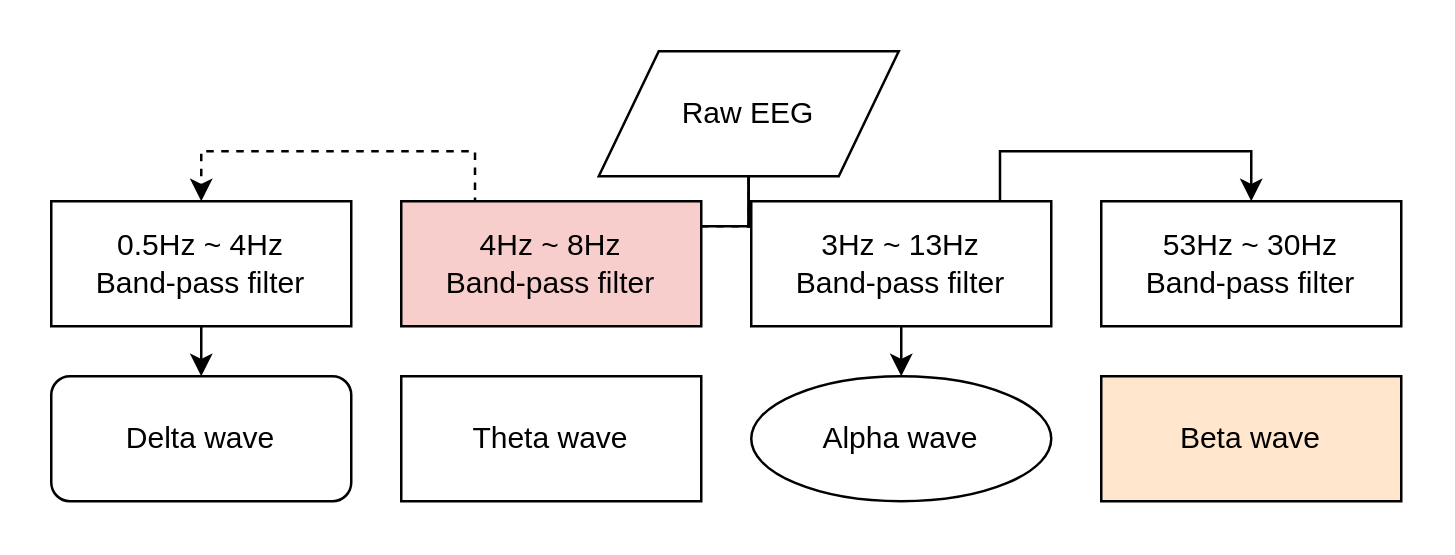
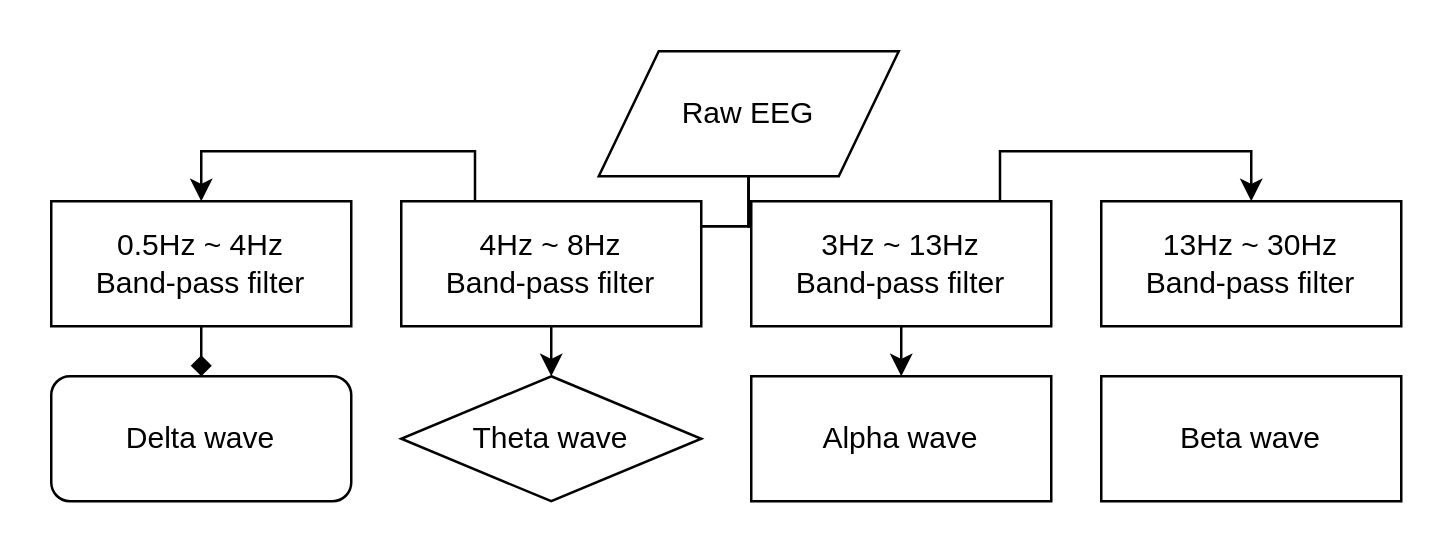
edge "Raw EEG" -> "0.5Hz ~ 4Hz Band-pass filter": style dashed -> solid
node "4Hz ~ 8Hz Band-pass filter": fillcolor #f8cecc -> #ffffff
node "53Hz ~ 30Hz Band-pass filter": label "53Hz ~ 30Hz Band-pass filter" -> "13Hz ~ 30Hz Band-pass filter"
edge "4Hz ~ 8Hz Band-pass filter" -> "Theta wave": added
edge "0.5Hz ~ 4Hz Band-pass filter" -> "Delta wave": arrowhead classic -> diamond
node "Theta wave": shape rectangle -> diamond
node "Alpha wave": shape ellipse -> rectangle
node "Beta wave": fillcolor #ffe6cc -> #ffffff
